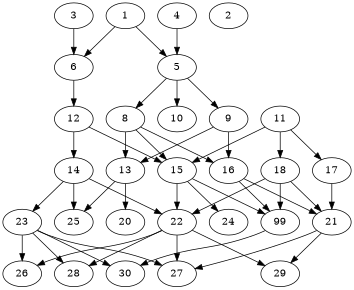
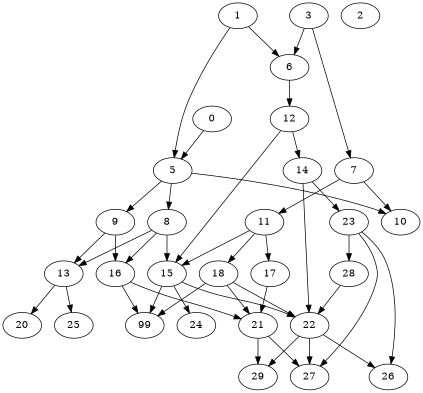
node "4": label "4" -> "0"
node "7": added
edge "14" -> "25": removed
edge "22" -> "28": reversed
node "30": removed
